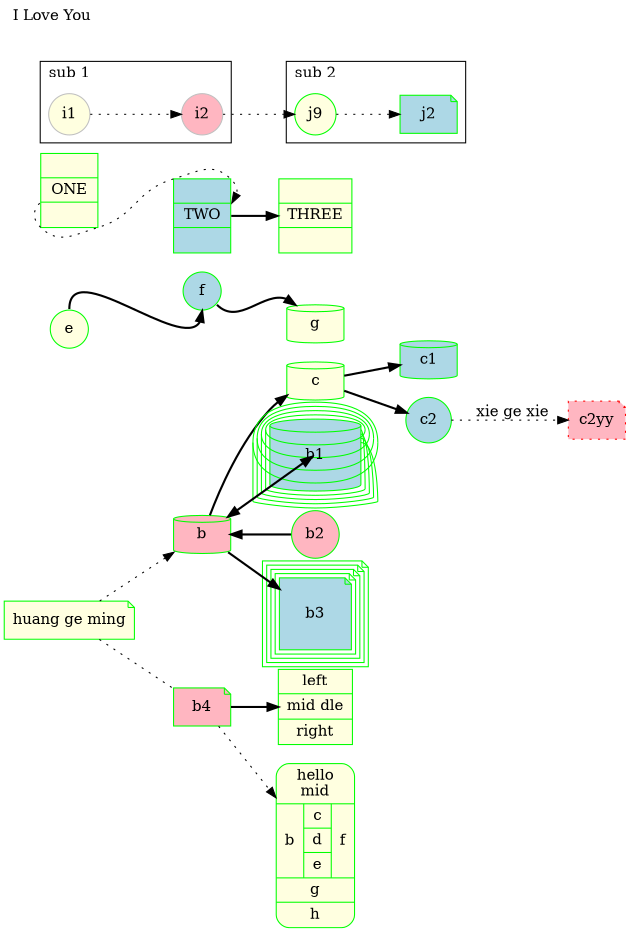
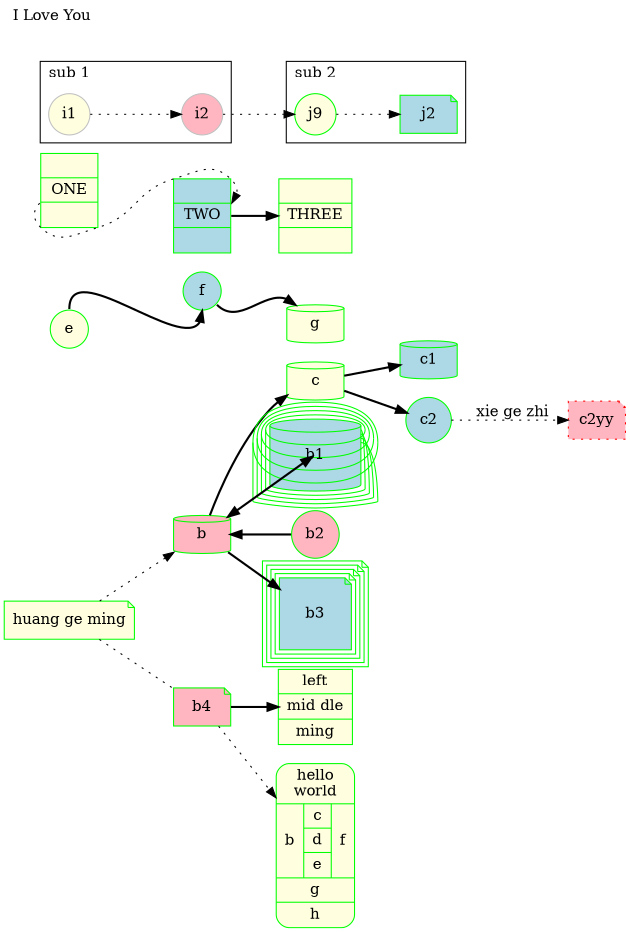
edge "c2" -> "c2yy": label "xie ge xie" -> "xie ge zhi"
node "left": text "right" -> "ming"
node "hello": text "mid" -> "world"
